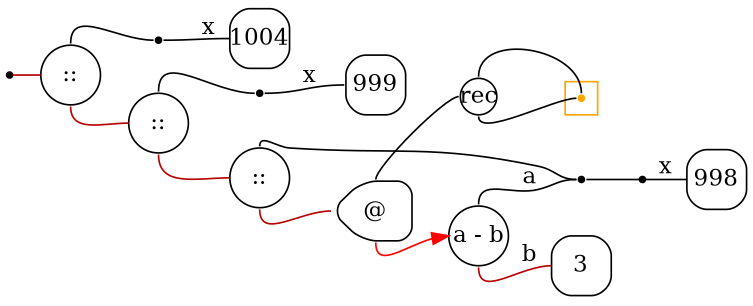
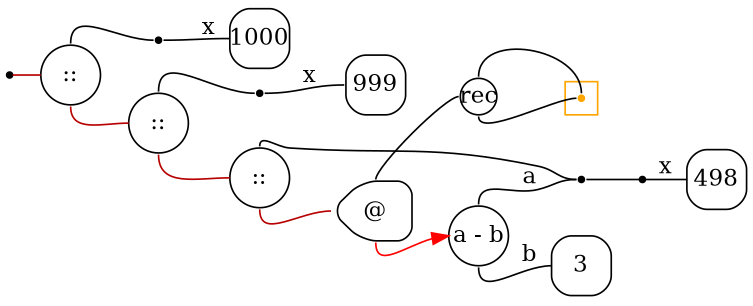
node "1004": label "1004" -> "1000"
node "998": label "998" -> "498"
edge "a - b" -- "3": color #b70000 -> black
